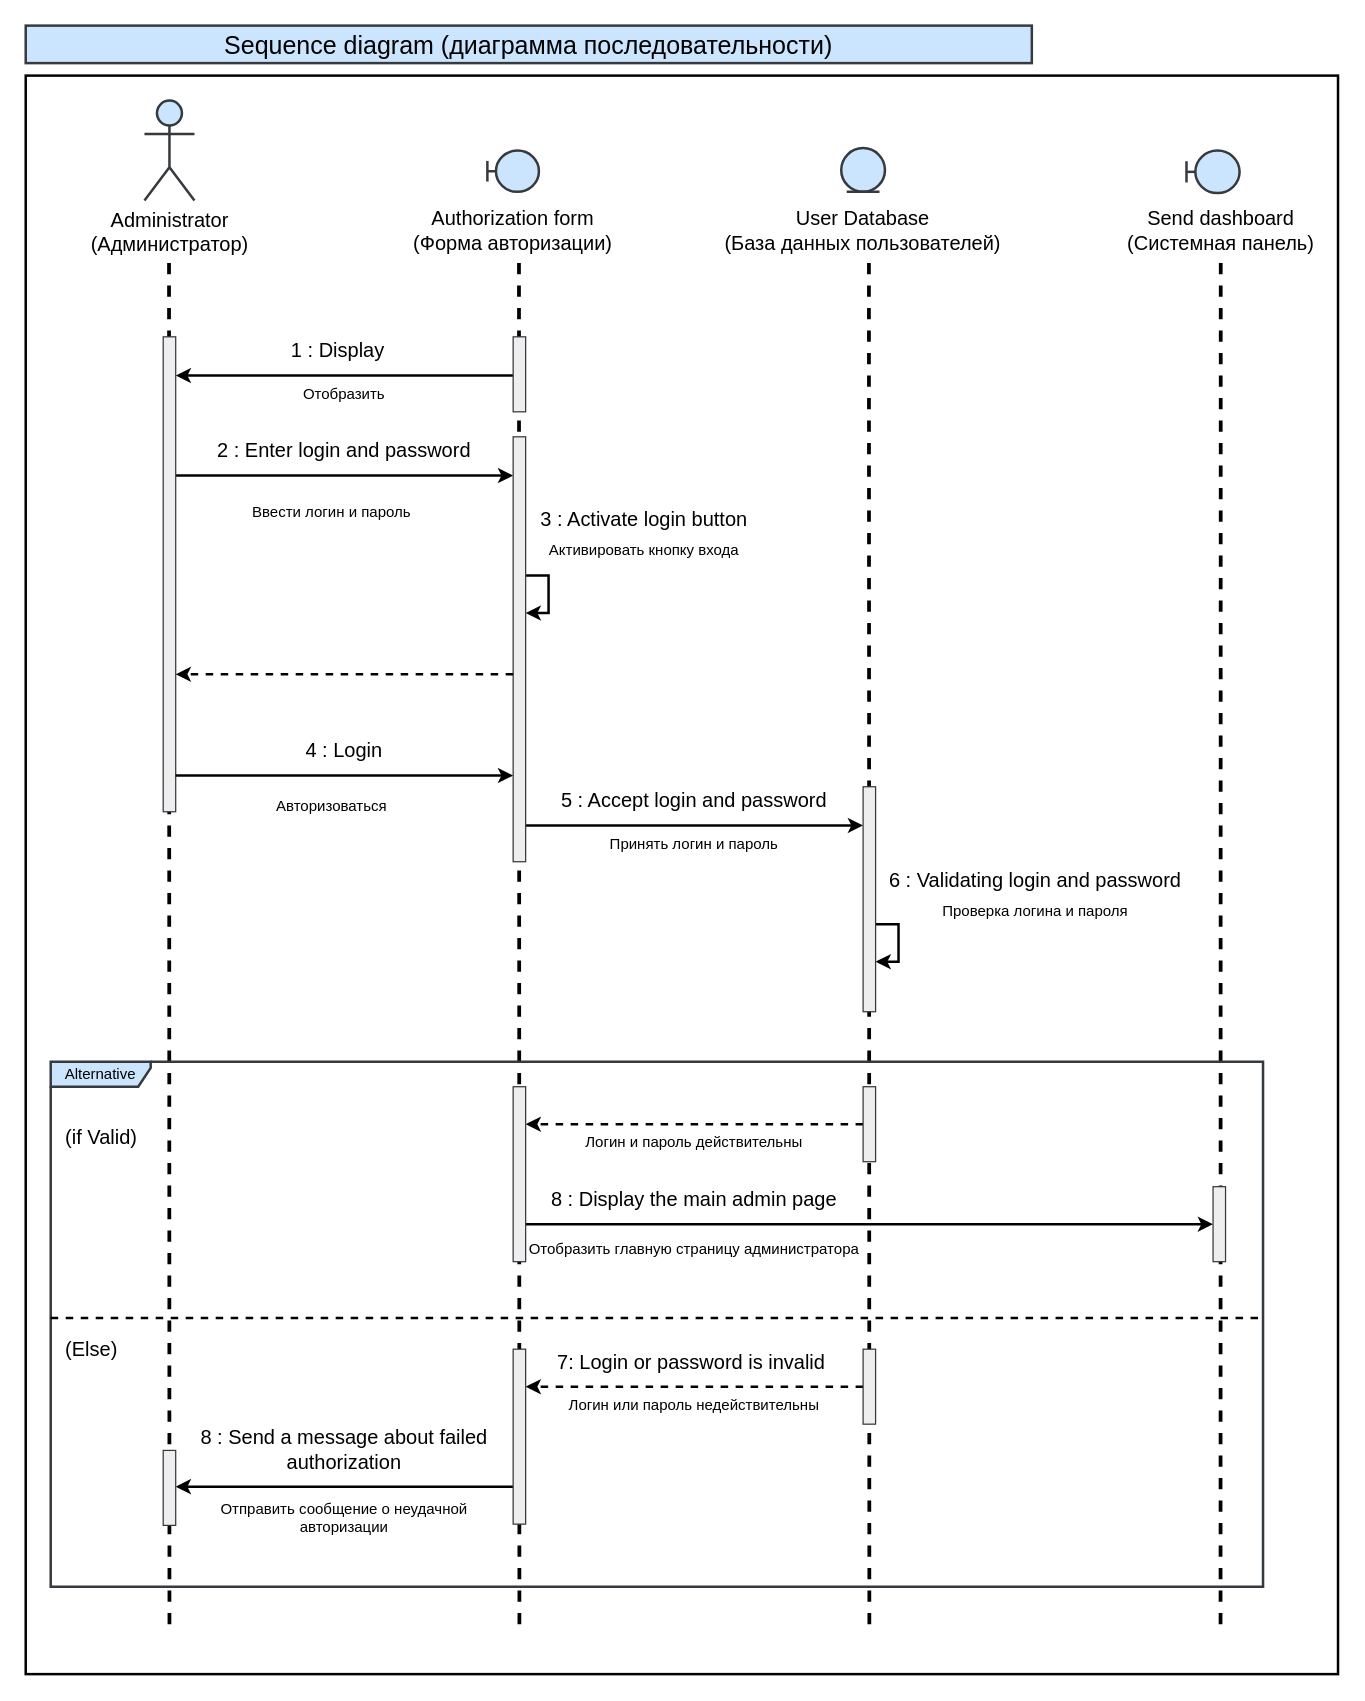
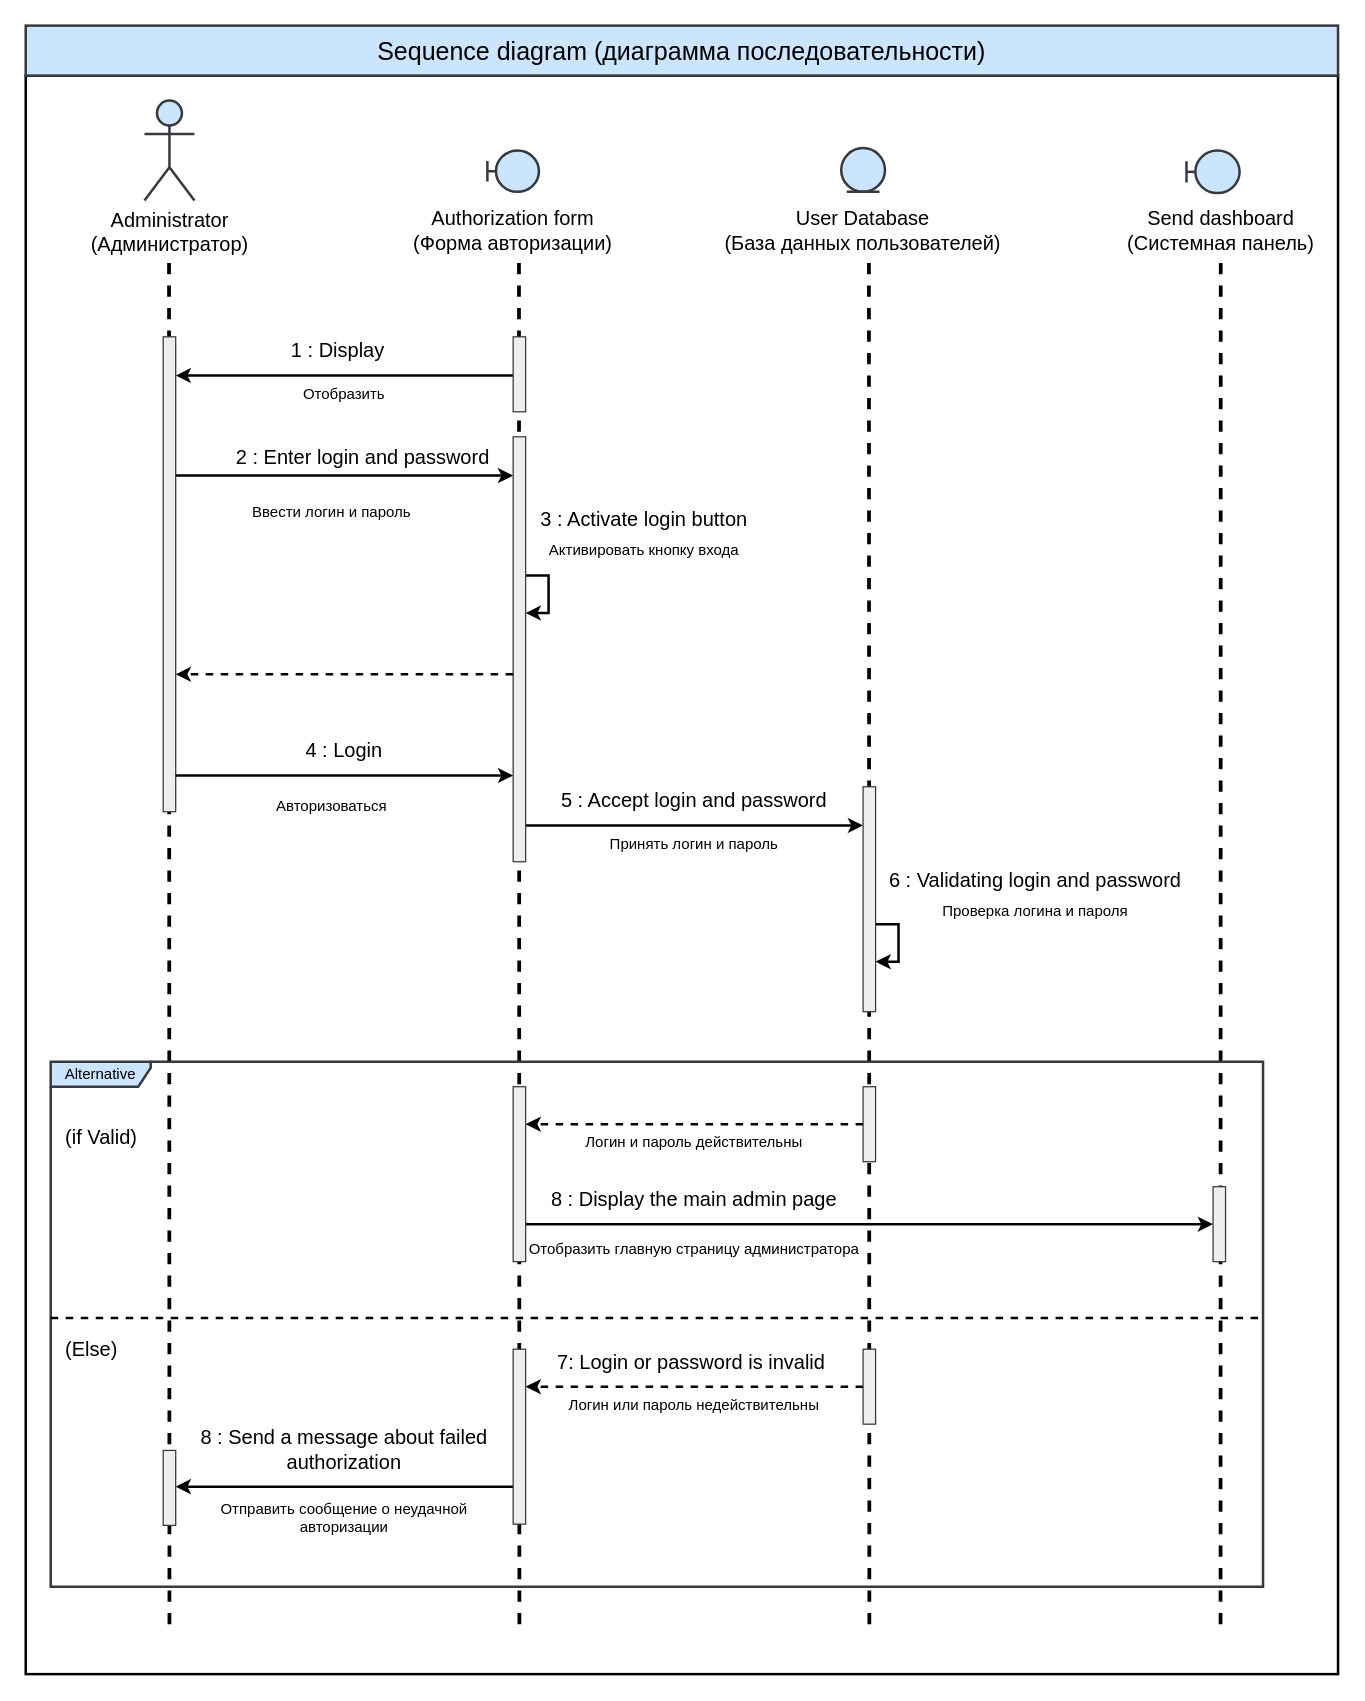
node "Sequence diagram (диаграмма последовательности)": size 1006x38 -> 1313x50
node "2 : Enter login and password": moved (344, 451) -> (363, 457)
